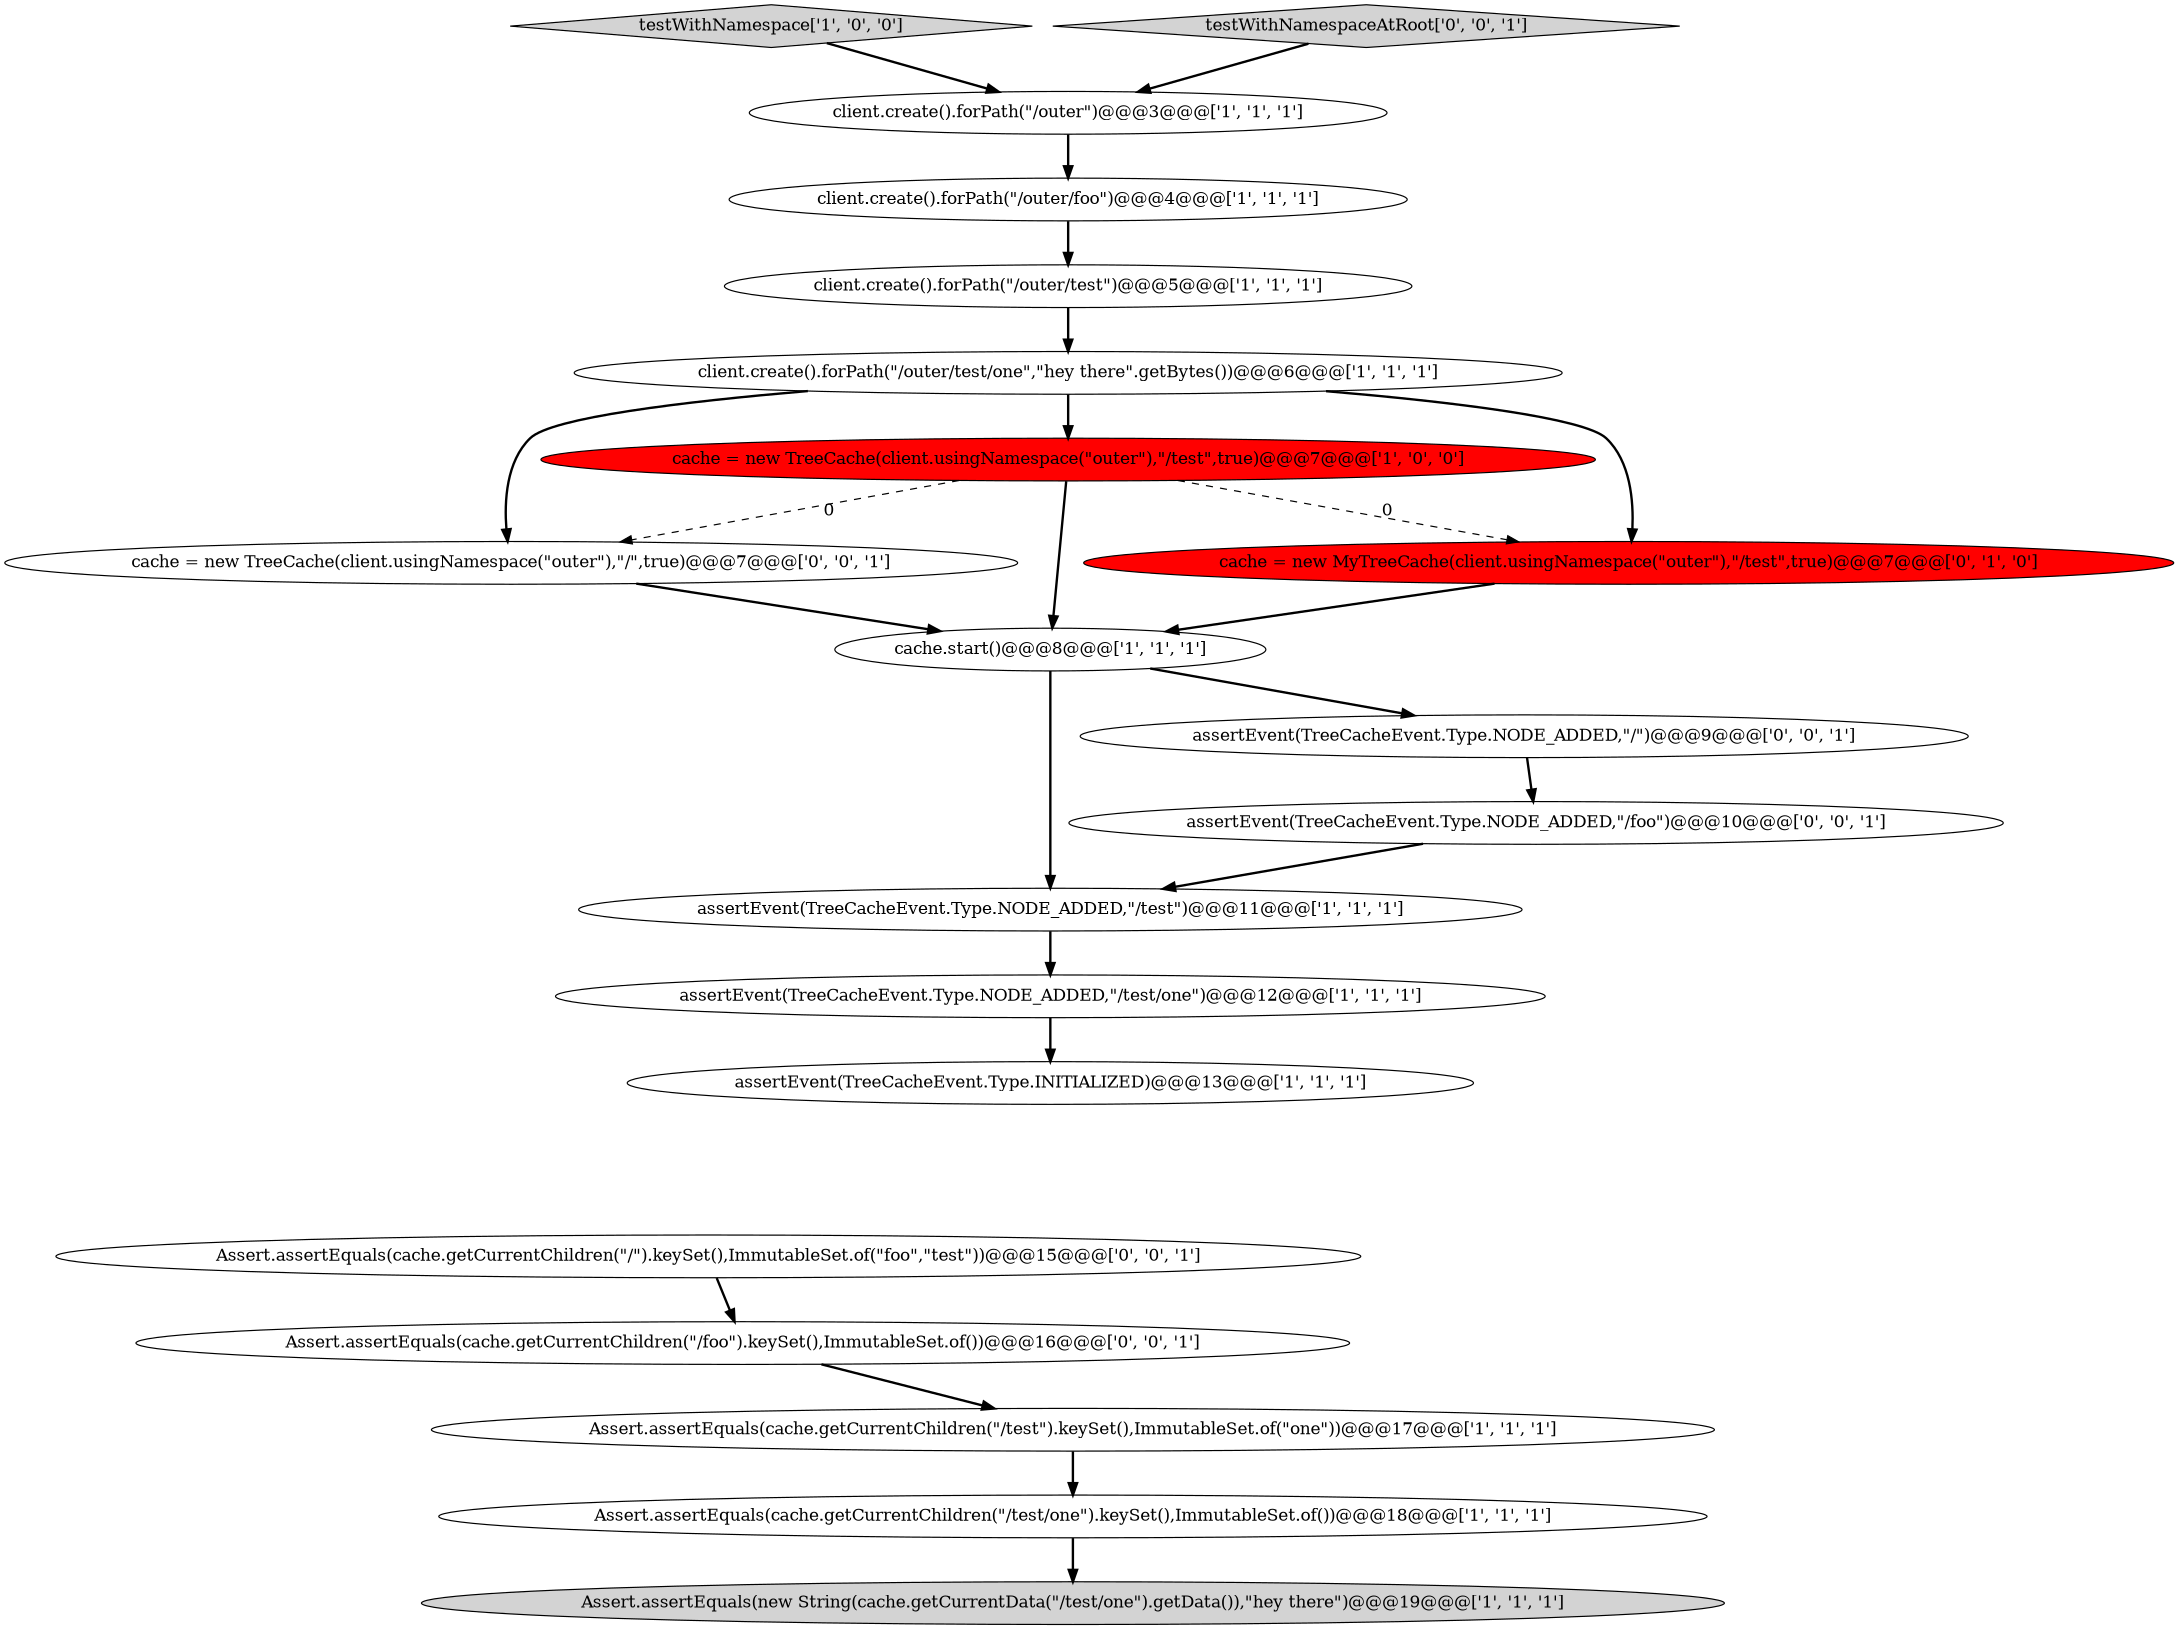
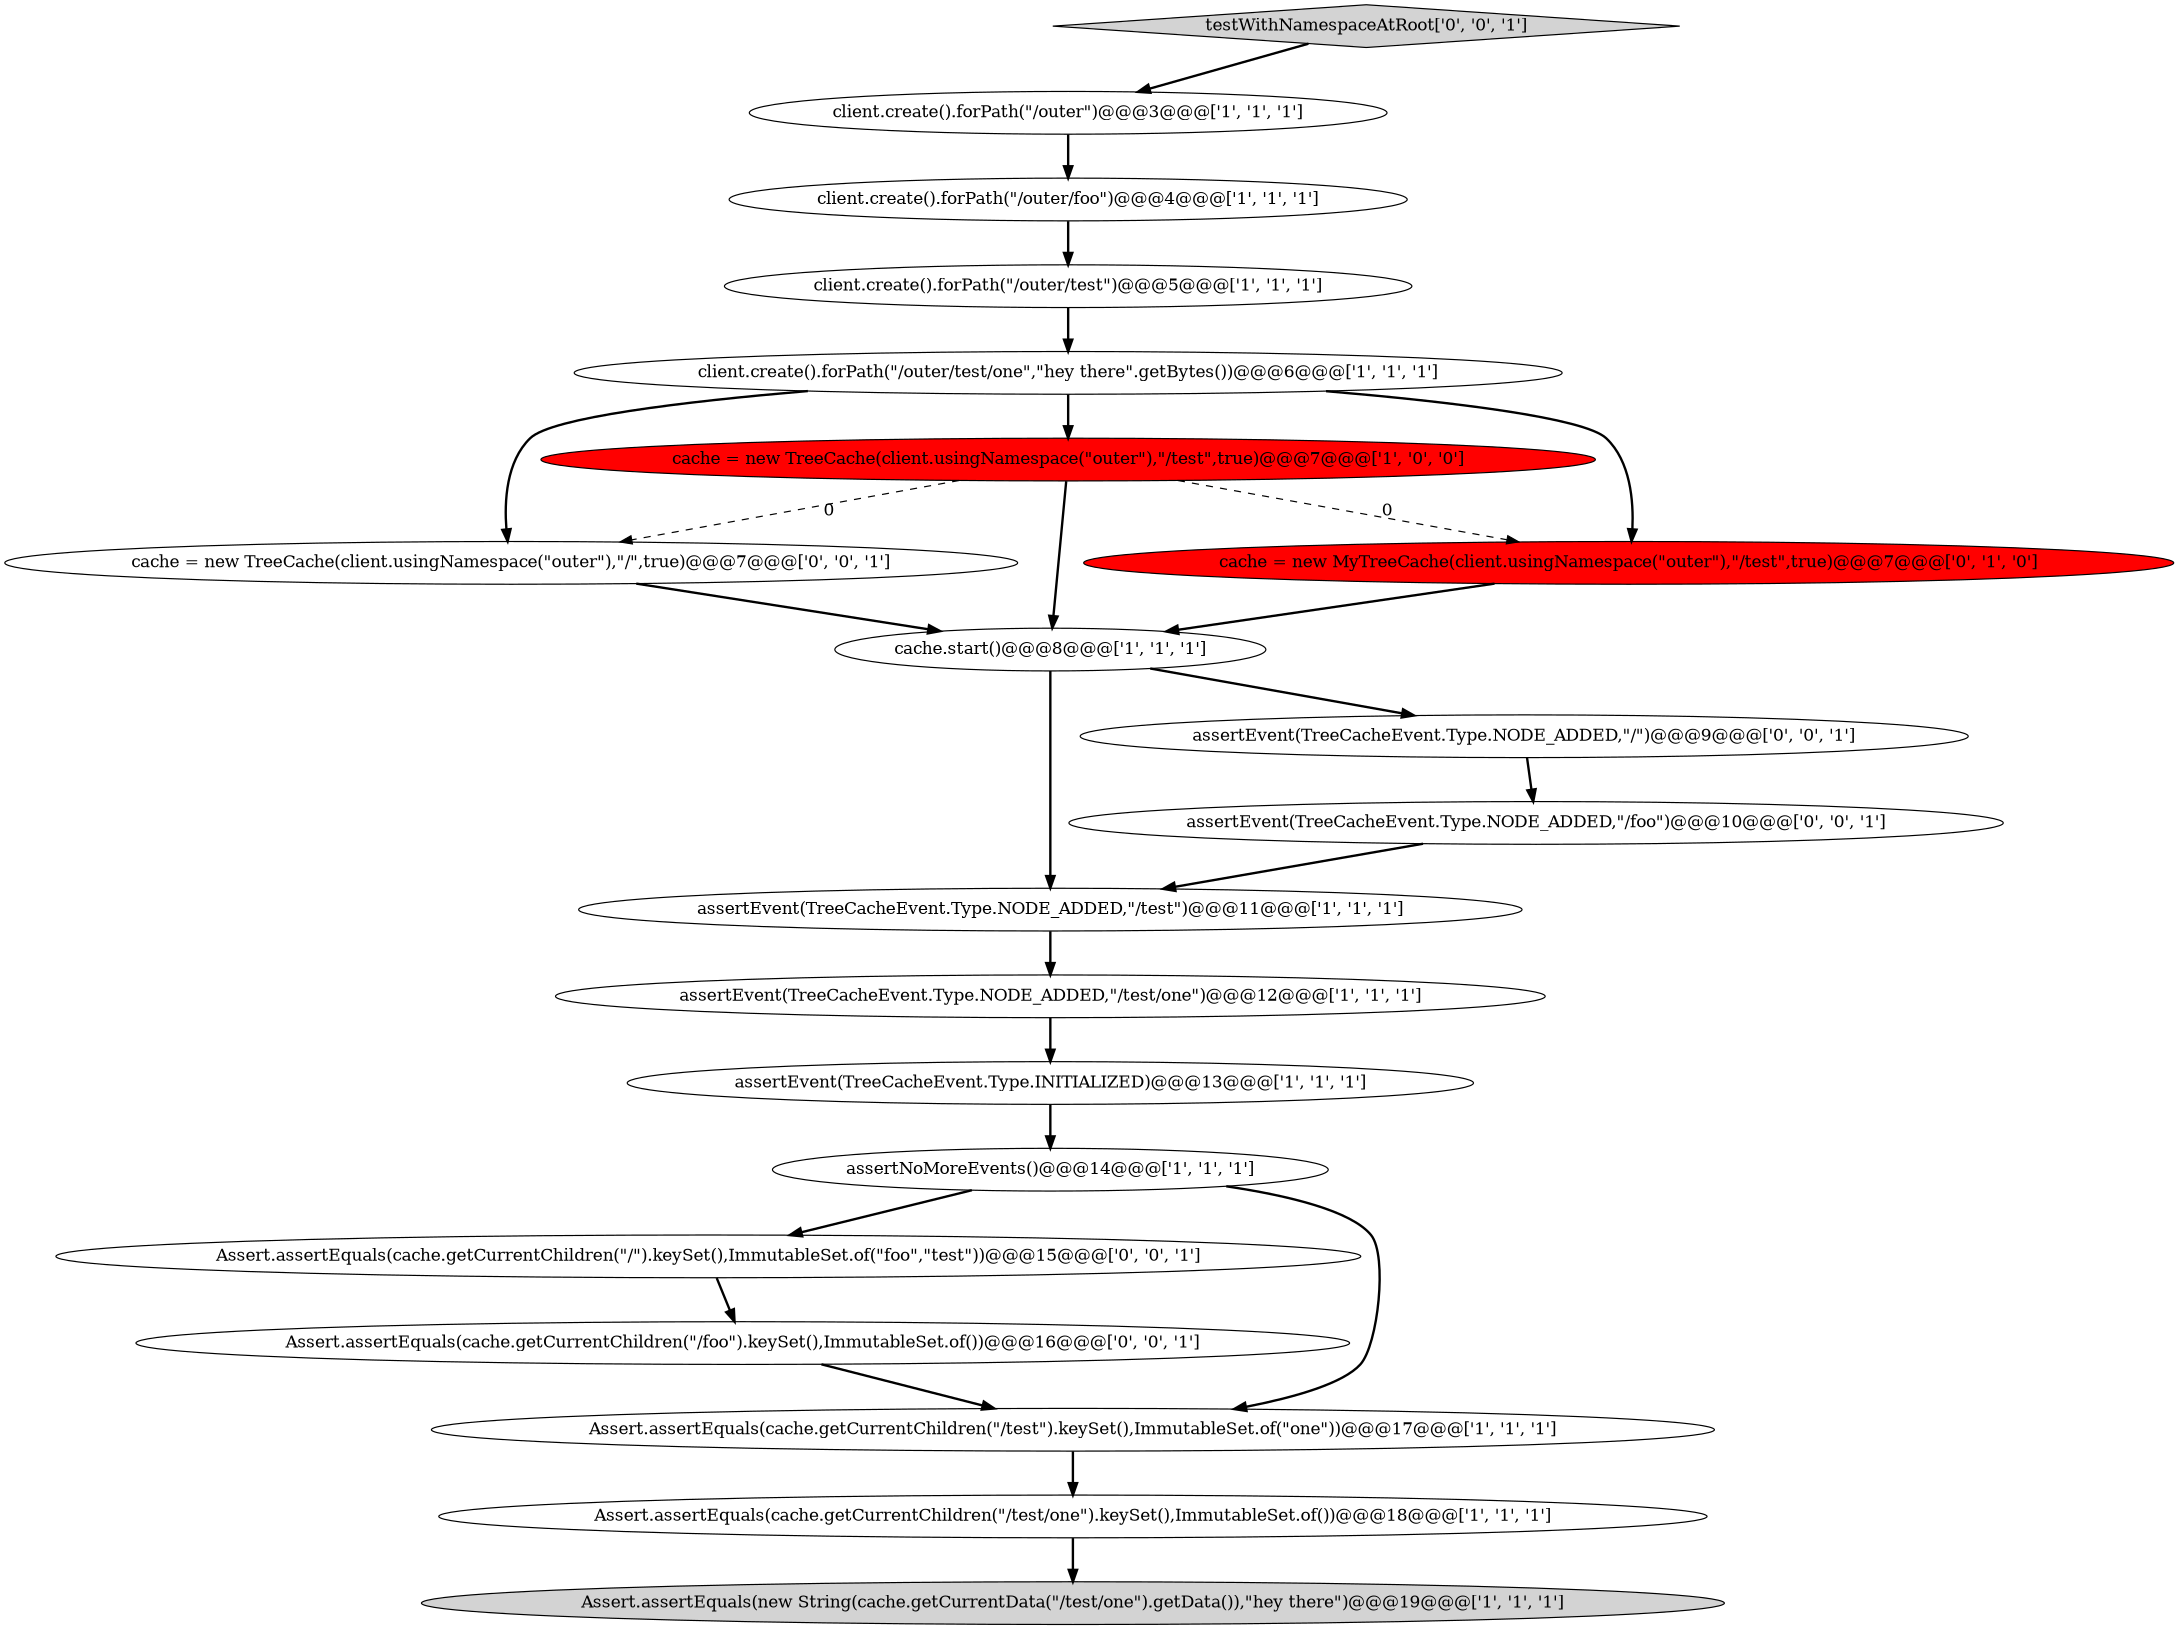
node "testWithNamespace['1', '0', '0']": removed
node "assertNoMoreEvents()@@@14@@@['1', '1', '1']": added
